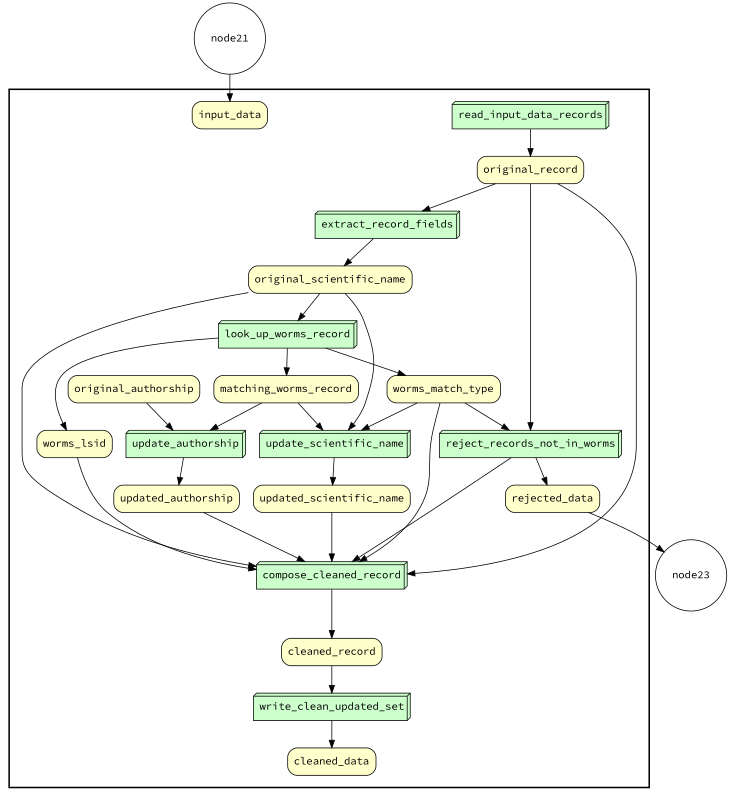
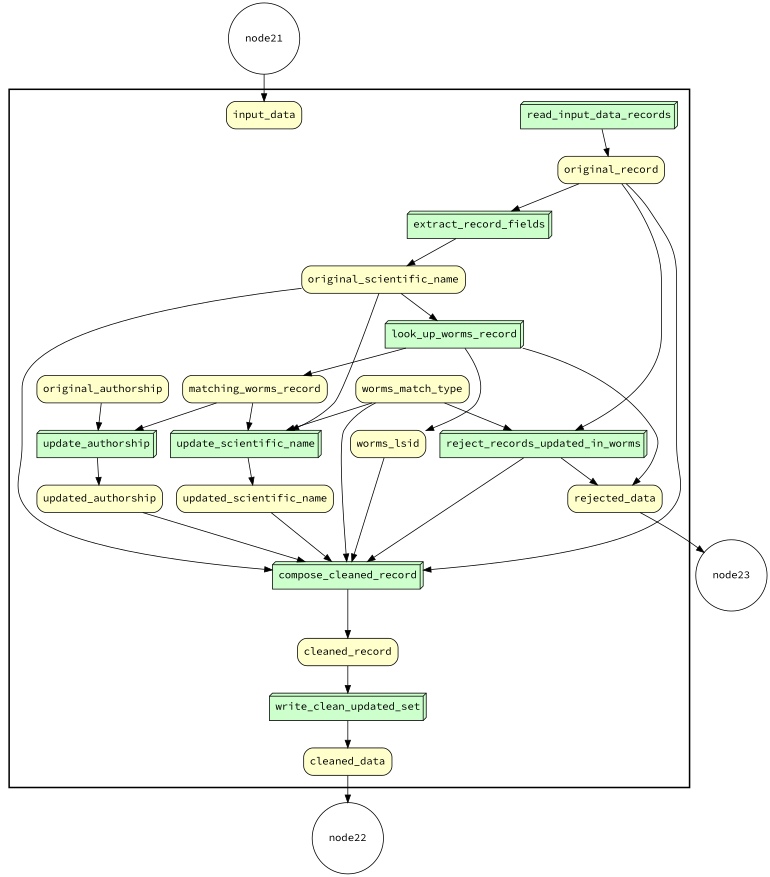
edge "look_up_worms_record" -> "worms_match_type": now "look_up_worms_record" -> "rejected_data"
node "reject_records_not_in_worms": label "reject_records_not_in_worms" -> "reject_records_updated_in_worms"
node "node22": added
